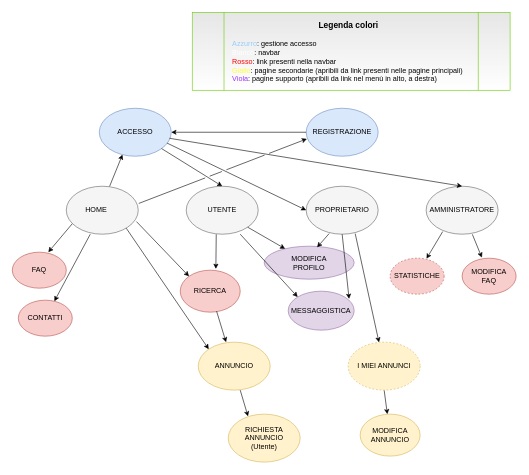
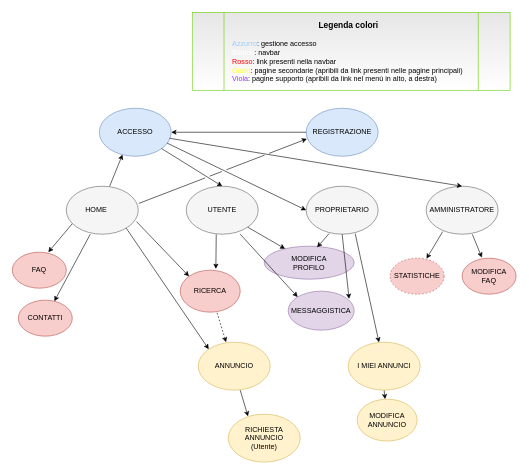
edge "RICERCA" -> "ANNUNCIO": style solid -> dashed
node "I MIEI ANNUNCI": style dashed -> solid
node "MODIFICA ANNUNCIO": moved (390, 435) -> (387, 420)
